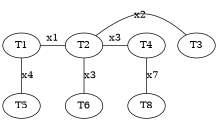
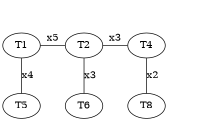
edge "T1" -- "T2": label "x1" -> "x5"
node "T3": removed
edge "T4" -- "T8": label "x7" -> "x2"
